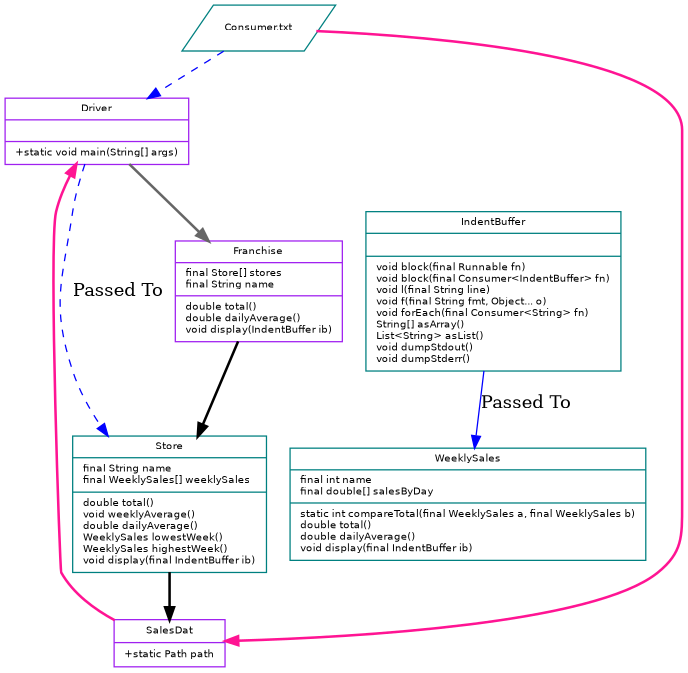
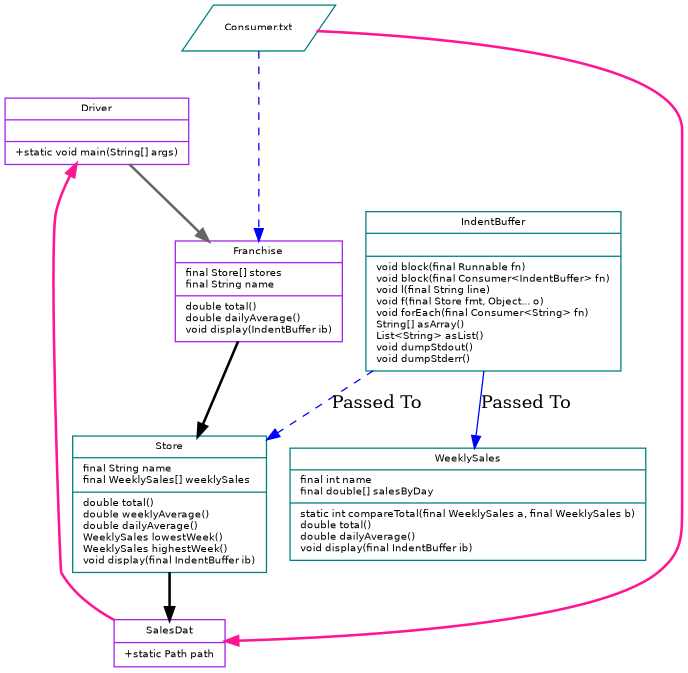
edge "Consumer.txt" -> "Driver": now "Consumer.txt" -> "Franchise"
edge "Driver" -> "Store": now "IndentBuffer" -> "Store"
node "IndentBuffer": text "void f(final String fmt, Object... o)" -> "void f(final Store fmt, Object... o)"
node "Store": text "void weeklyAverage()" -> "double weeklyAverage()"
